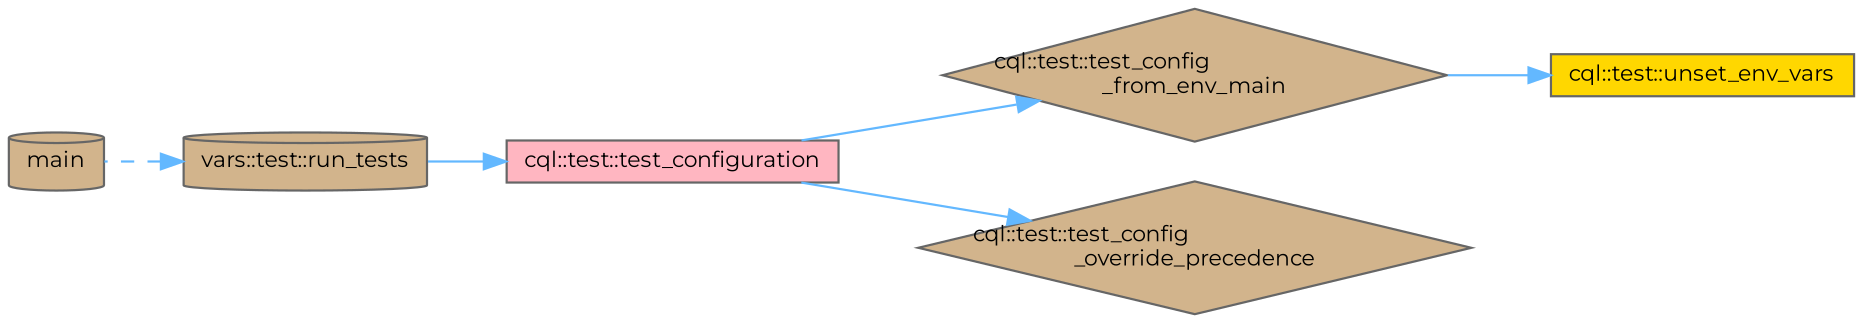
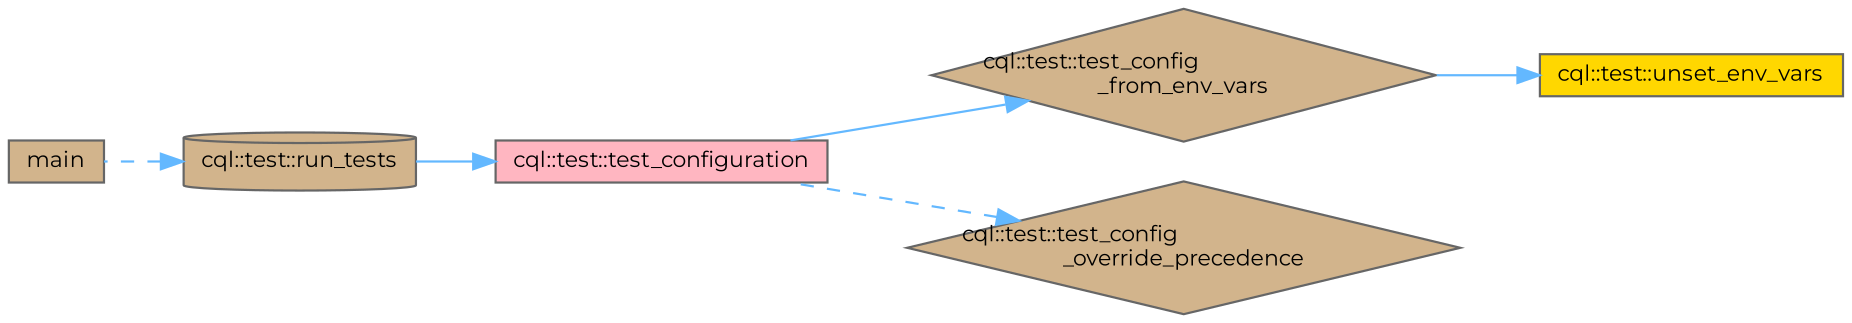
node "cql::test::test_config _from_env_main": label "cql::test::test_config _from_env_main" -> "cql::test::test_config _from_env_vars"
node "main": shape cylinder -> box
node "vars::test::run_tests": label "vars::test::run_tests" -> "cql::test::run_tests"
edge "cql::test::test_configuration" -> "cql::test::test_config _override_precedence": style solid -> dashed
